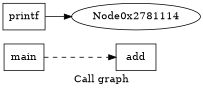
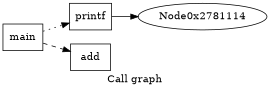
edge "main" -> "printf": added
